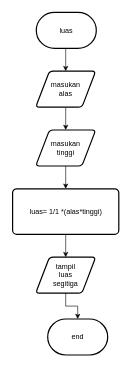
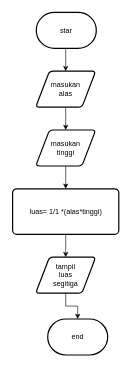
node "luas": label "luas" -> "star"
